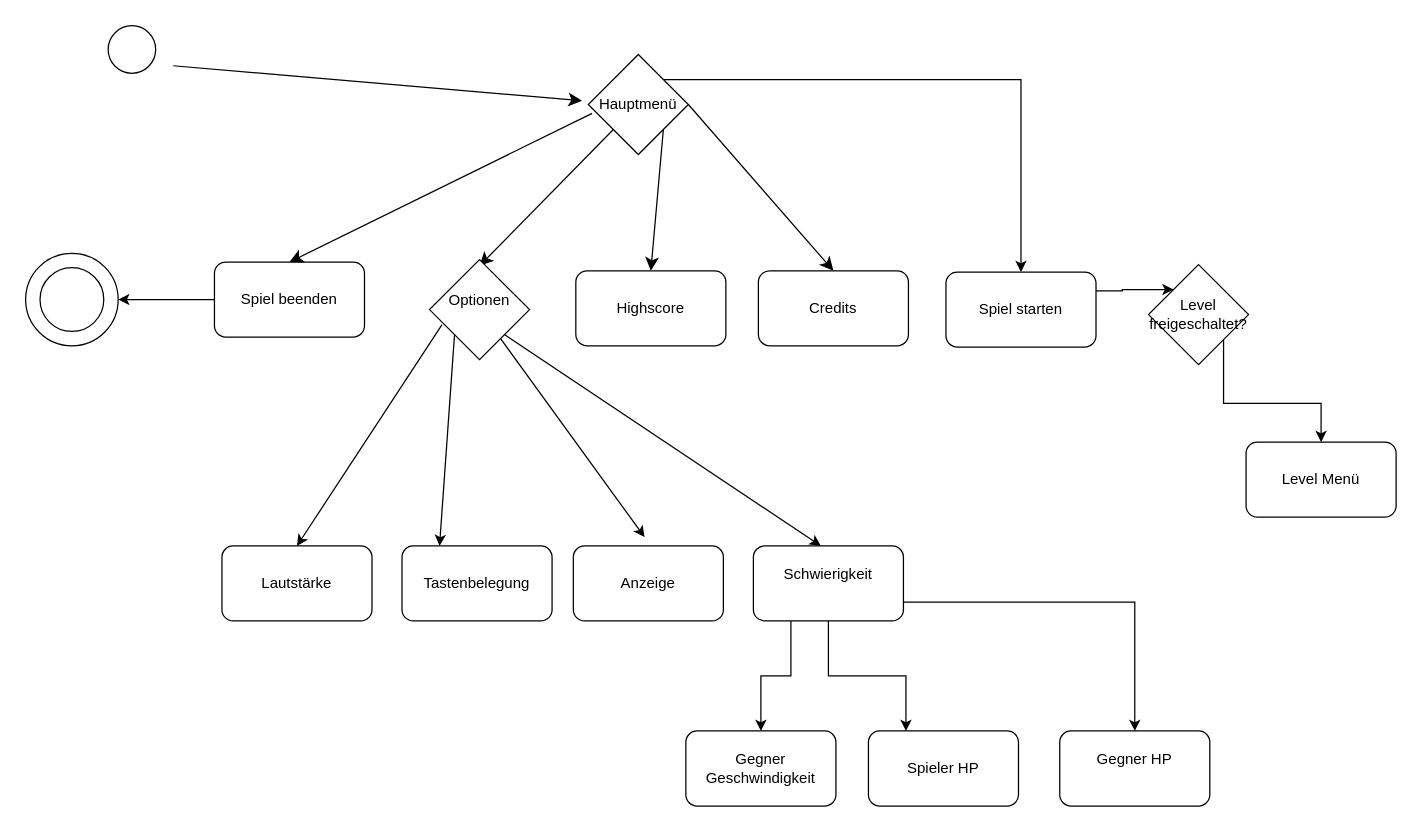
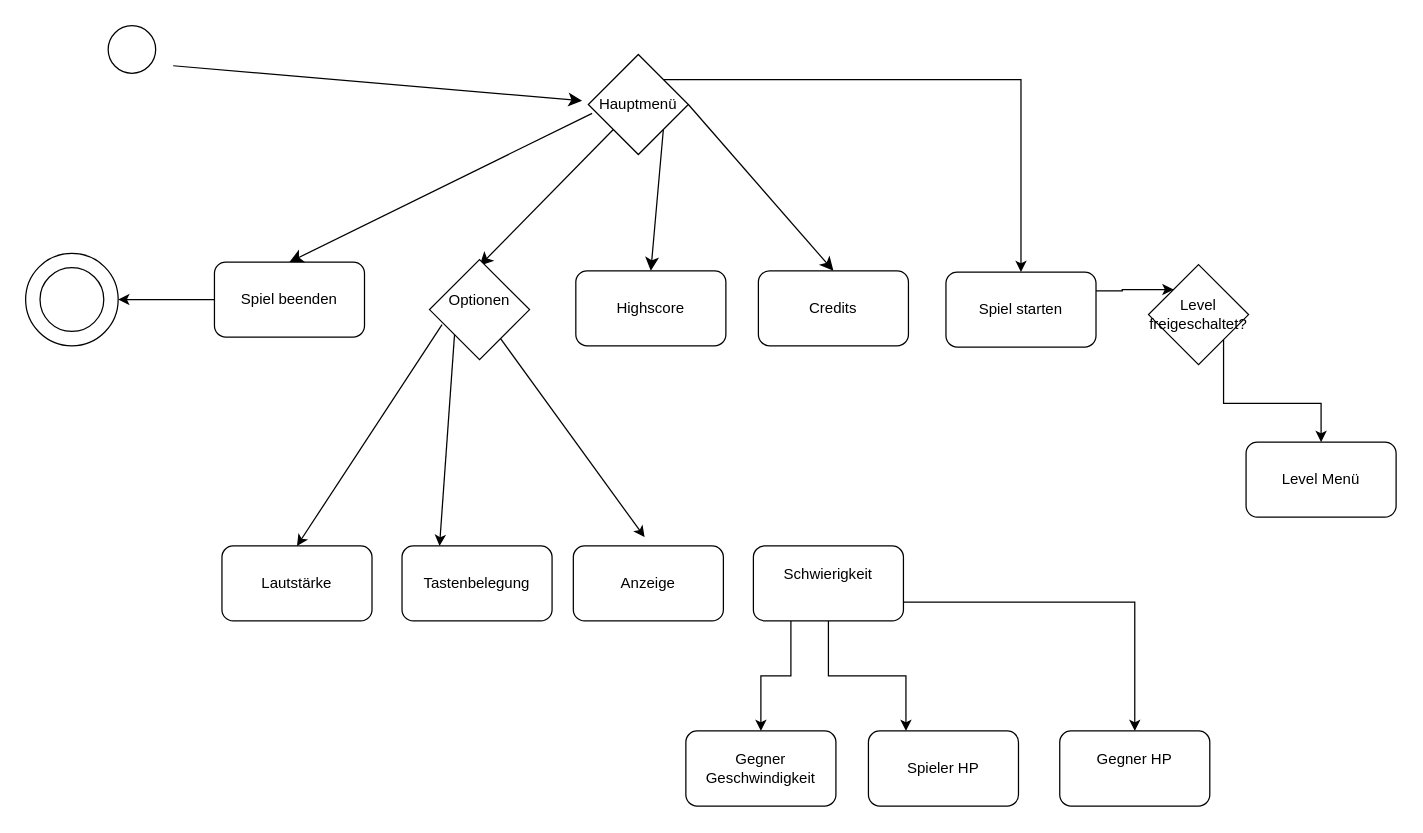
edge "Optionen" -> "Schwierigkeit": removed
